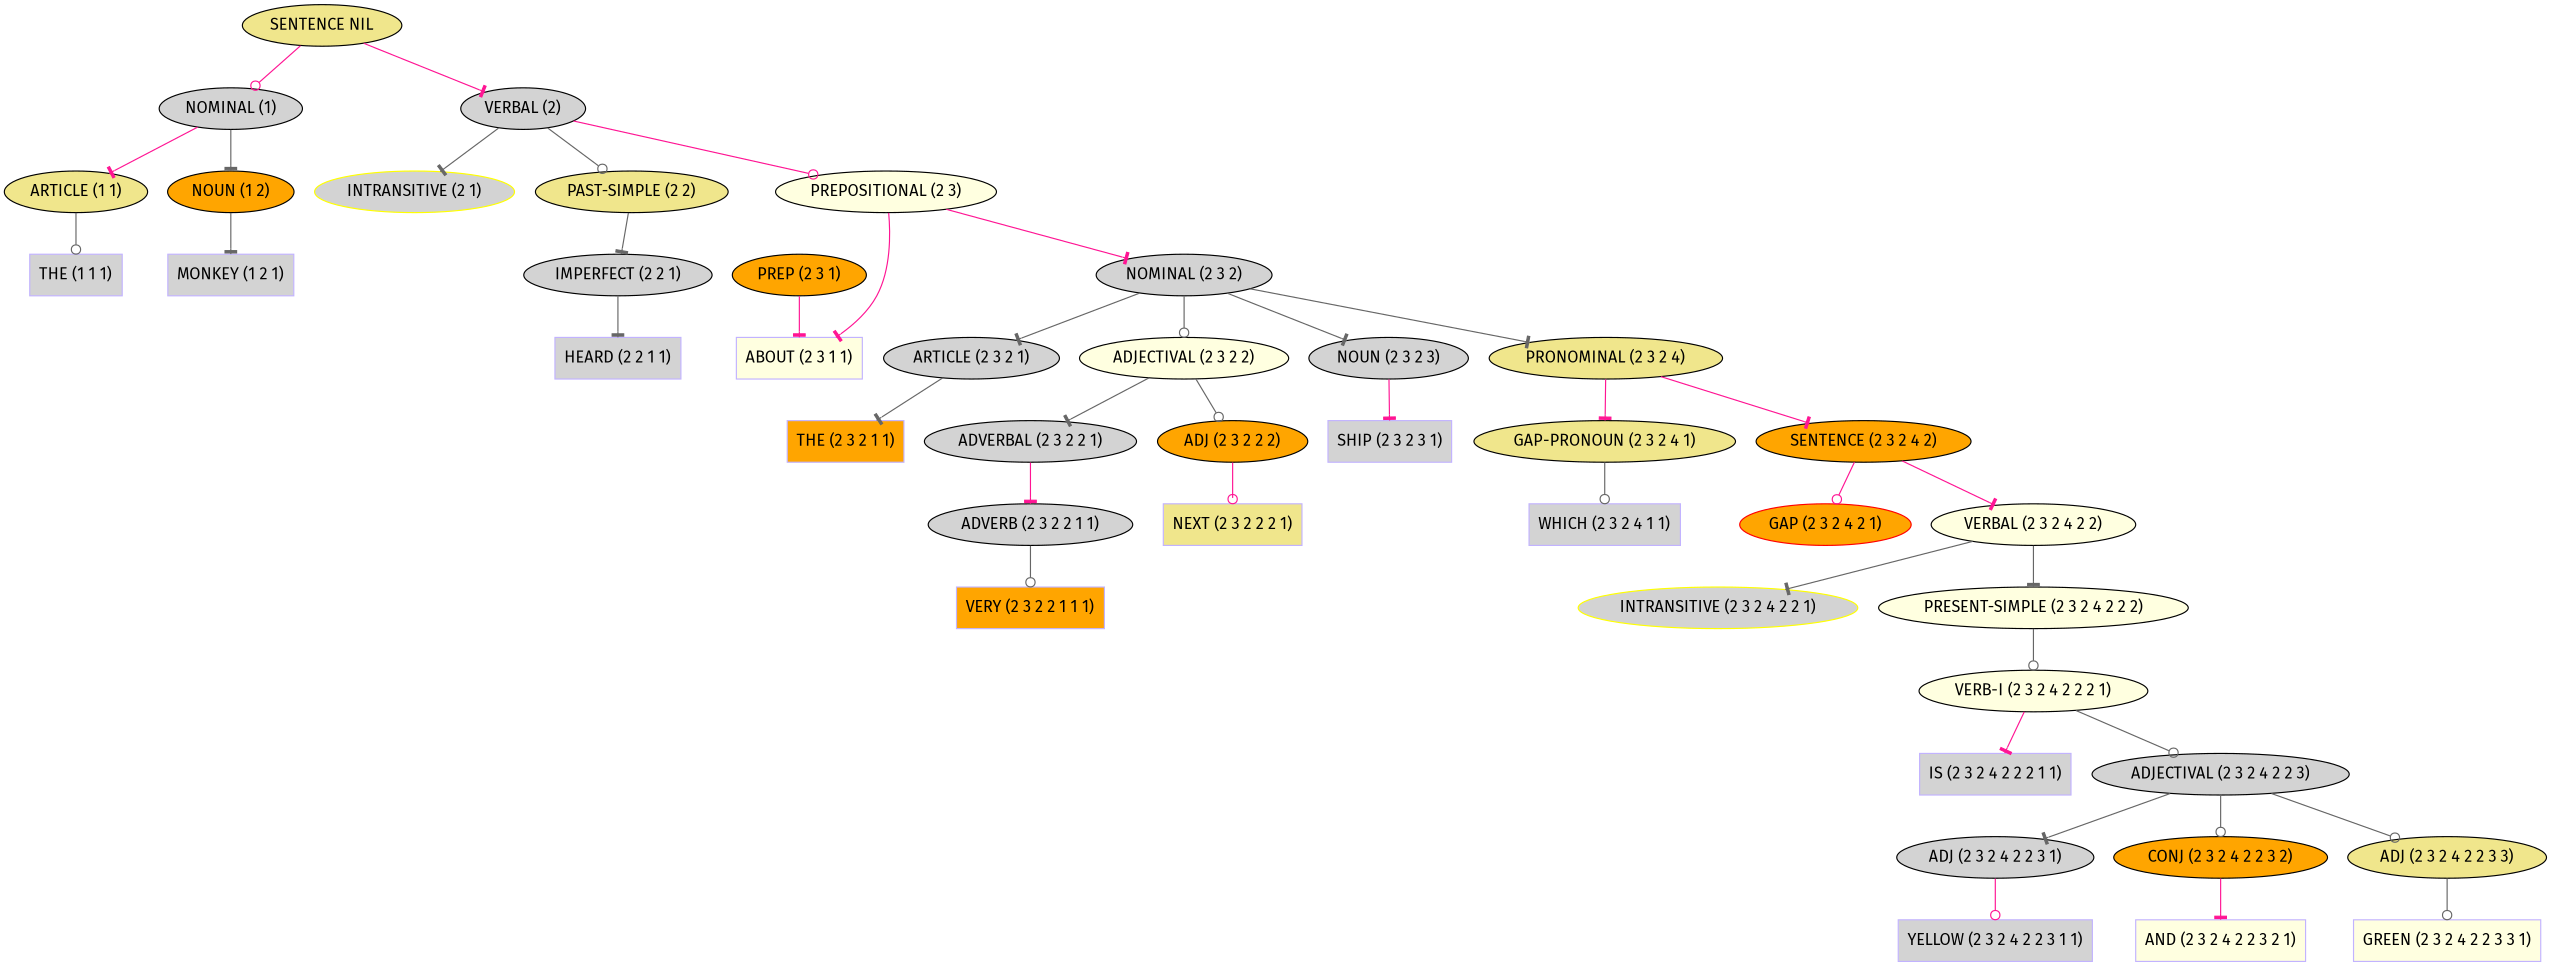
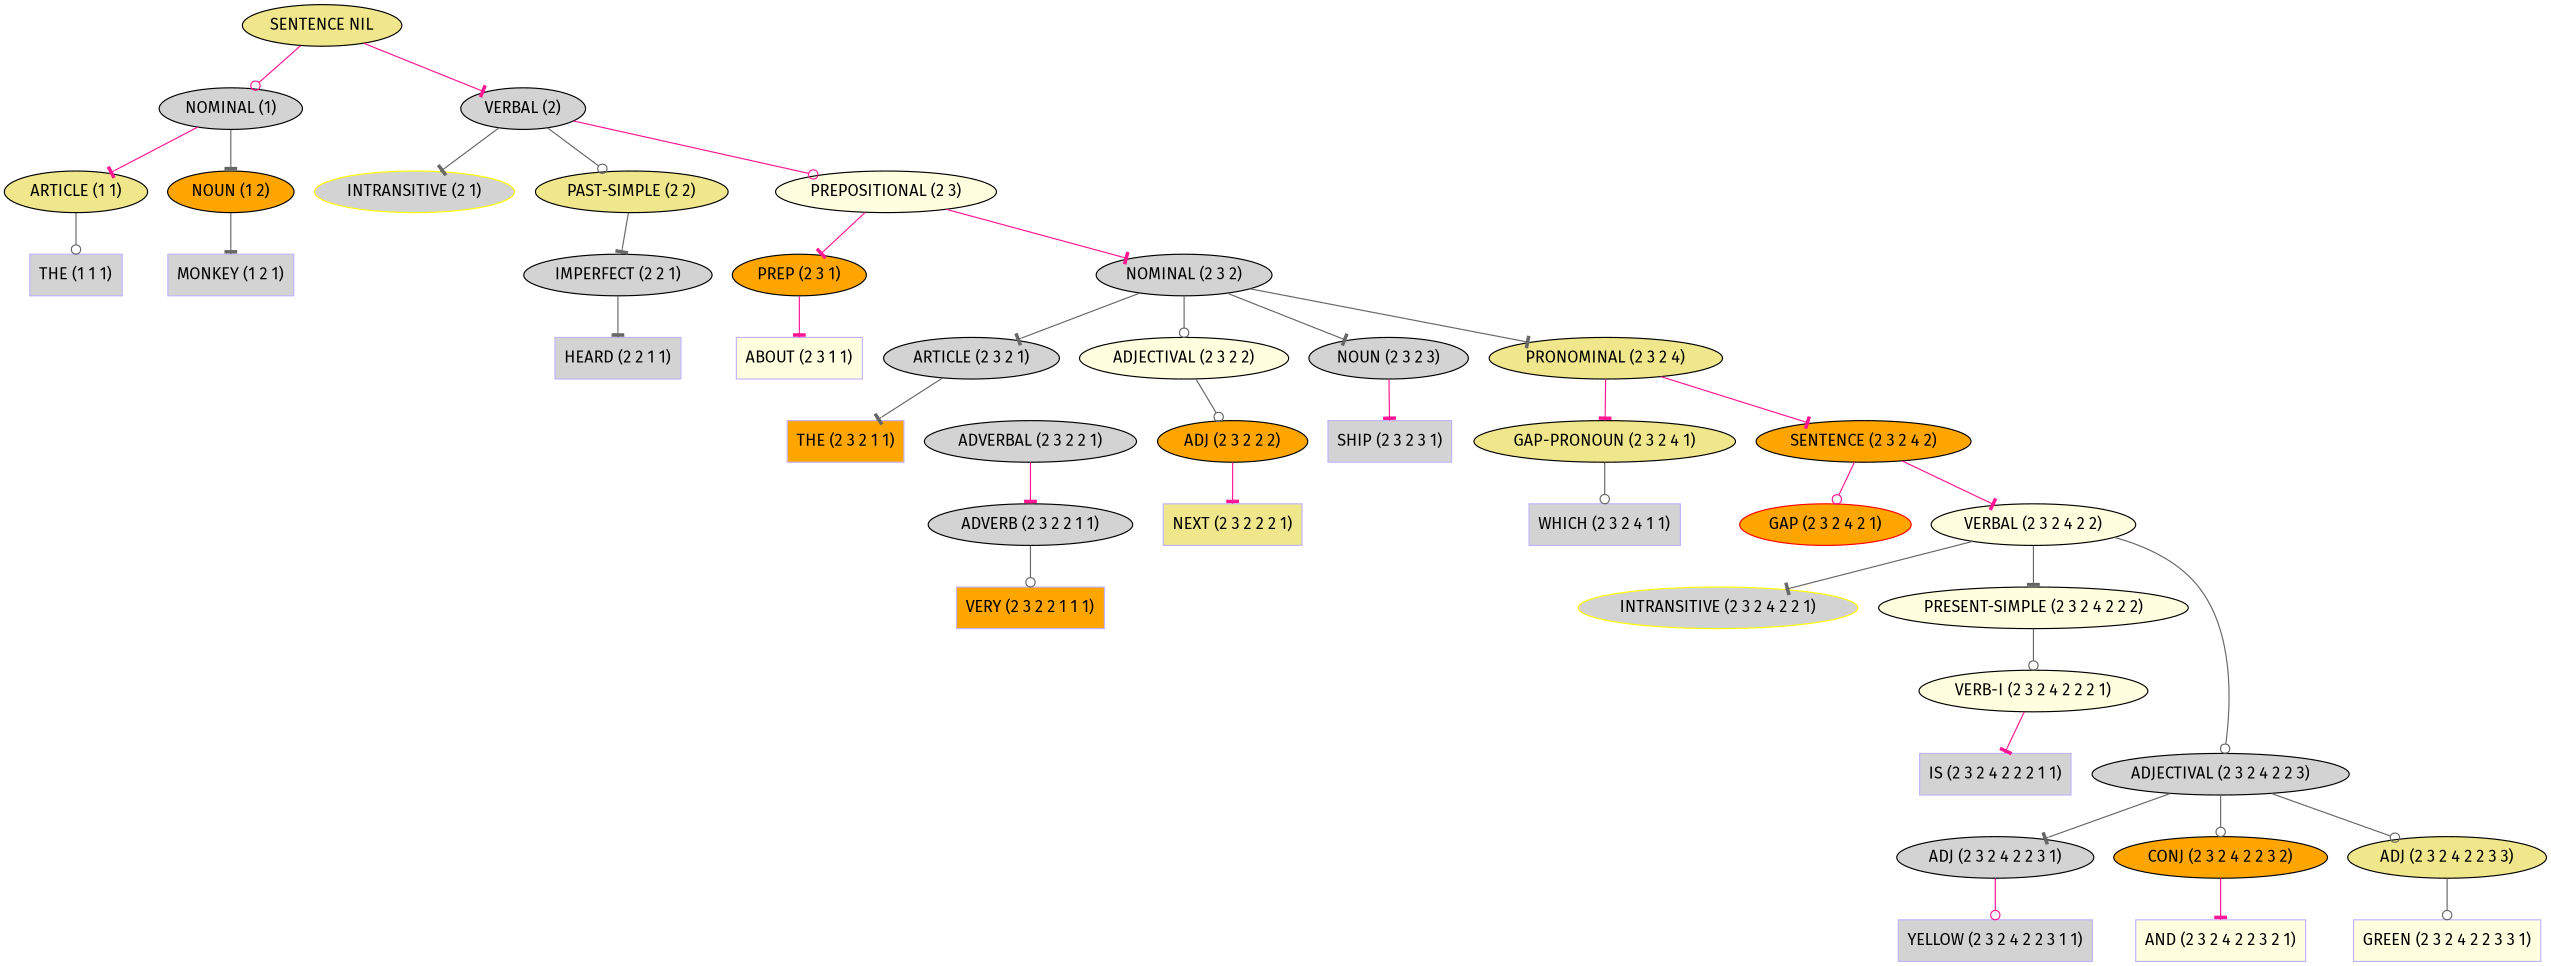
edge "PREPOSITIONAL (2 3)" -> "ABOUT (2 3 1 1)": now "PREPOSITIONAL (2 3)" -> "PREP (2 3 1)"
edge "ADJECTIVAL (2 3 2 2)" -> "ADVERBAL (2 3 2 2 1)": removed
edge "ADJ (2 3 2 2 2)" -> "NEXT (2 3 2 2 2 1)": arrowhead odot -> tee
edge "VERB-I (2 3 2 4 2 2 2 1)" -> "ADJECTIVAL (2 3 2 4 2 2 3)": now "VERBAL (2 3 2 4 2 2)" -> "ADJECTIVAL (2 3 2 4 2 2 3)"
